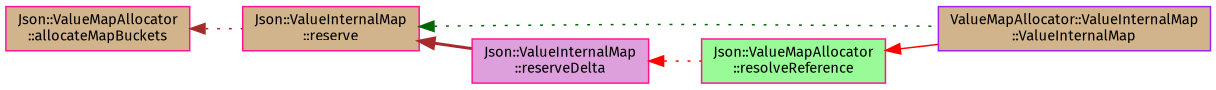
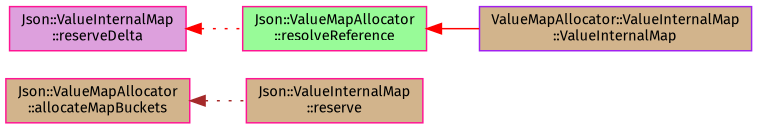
edge "ValueMapAllocator::ValueInternalMap ::ValueInternalMap" -> "Json::ValueInternalMap ::reserve": removed
edge "Json::ValueInternalMap ::reserveDelta" -> "Json::ValueInternalMap ::reserve": removed
